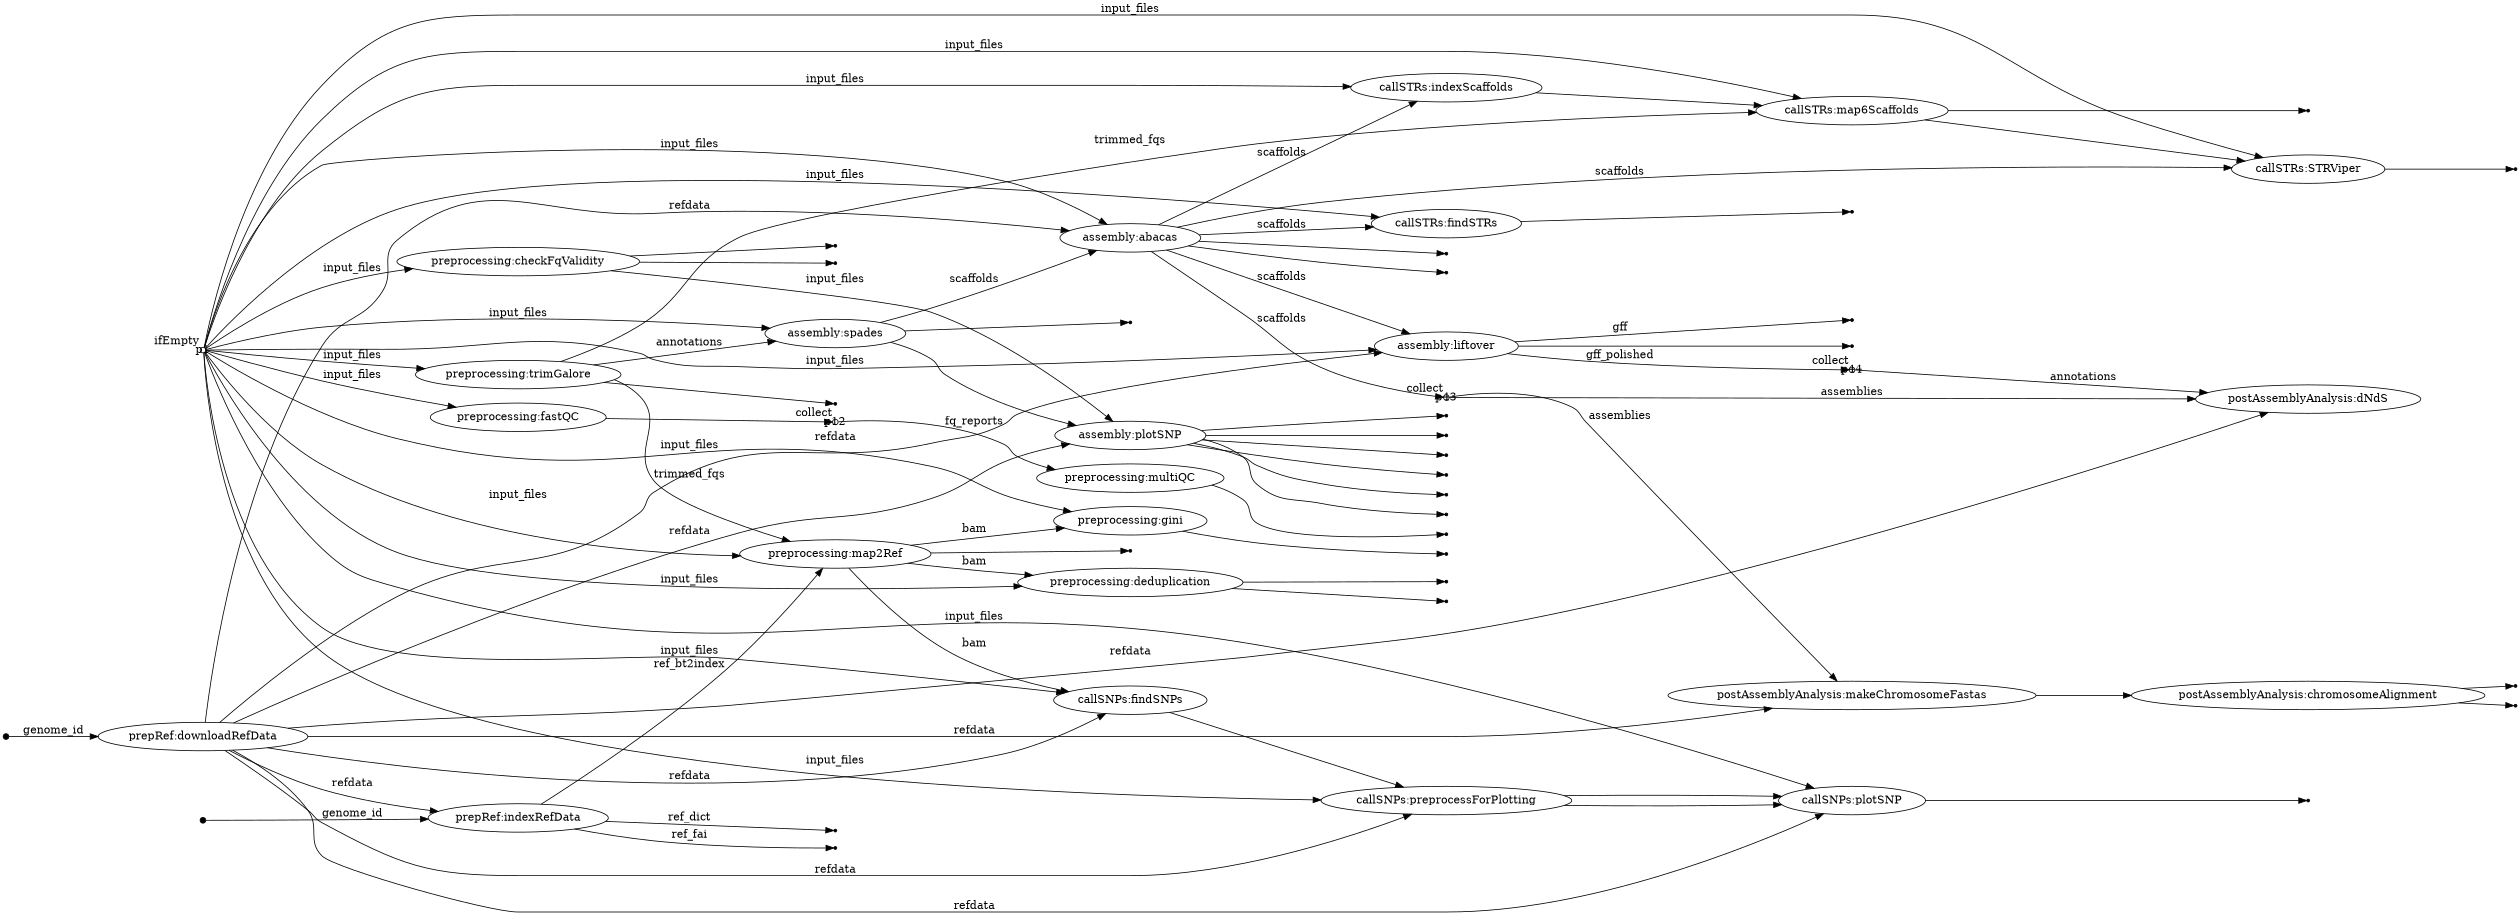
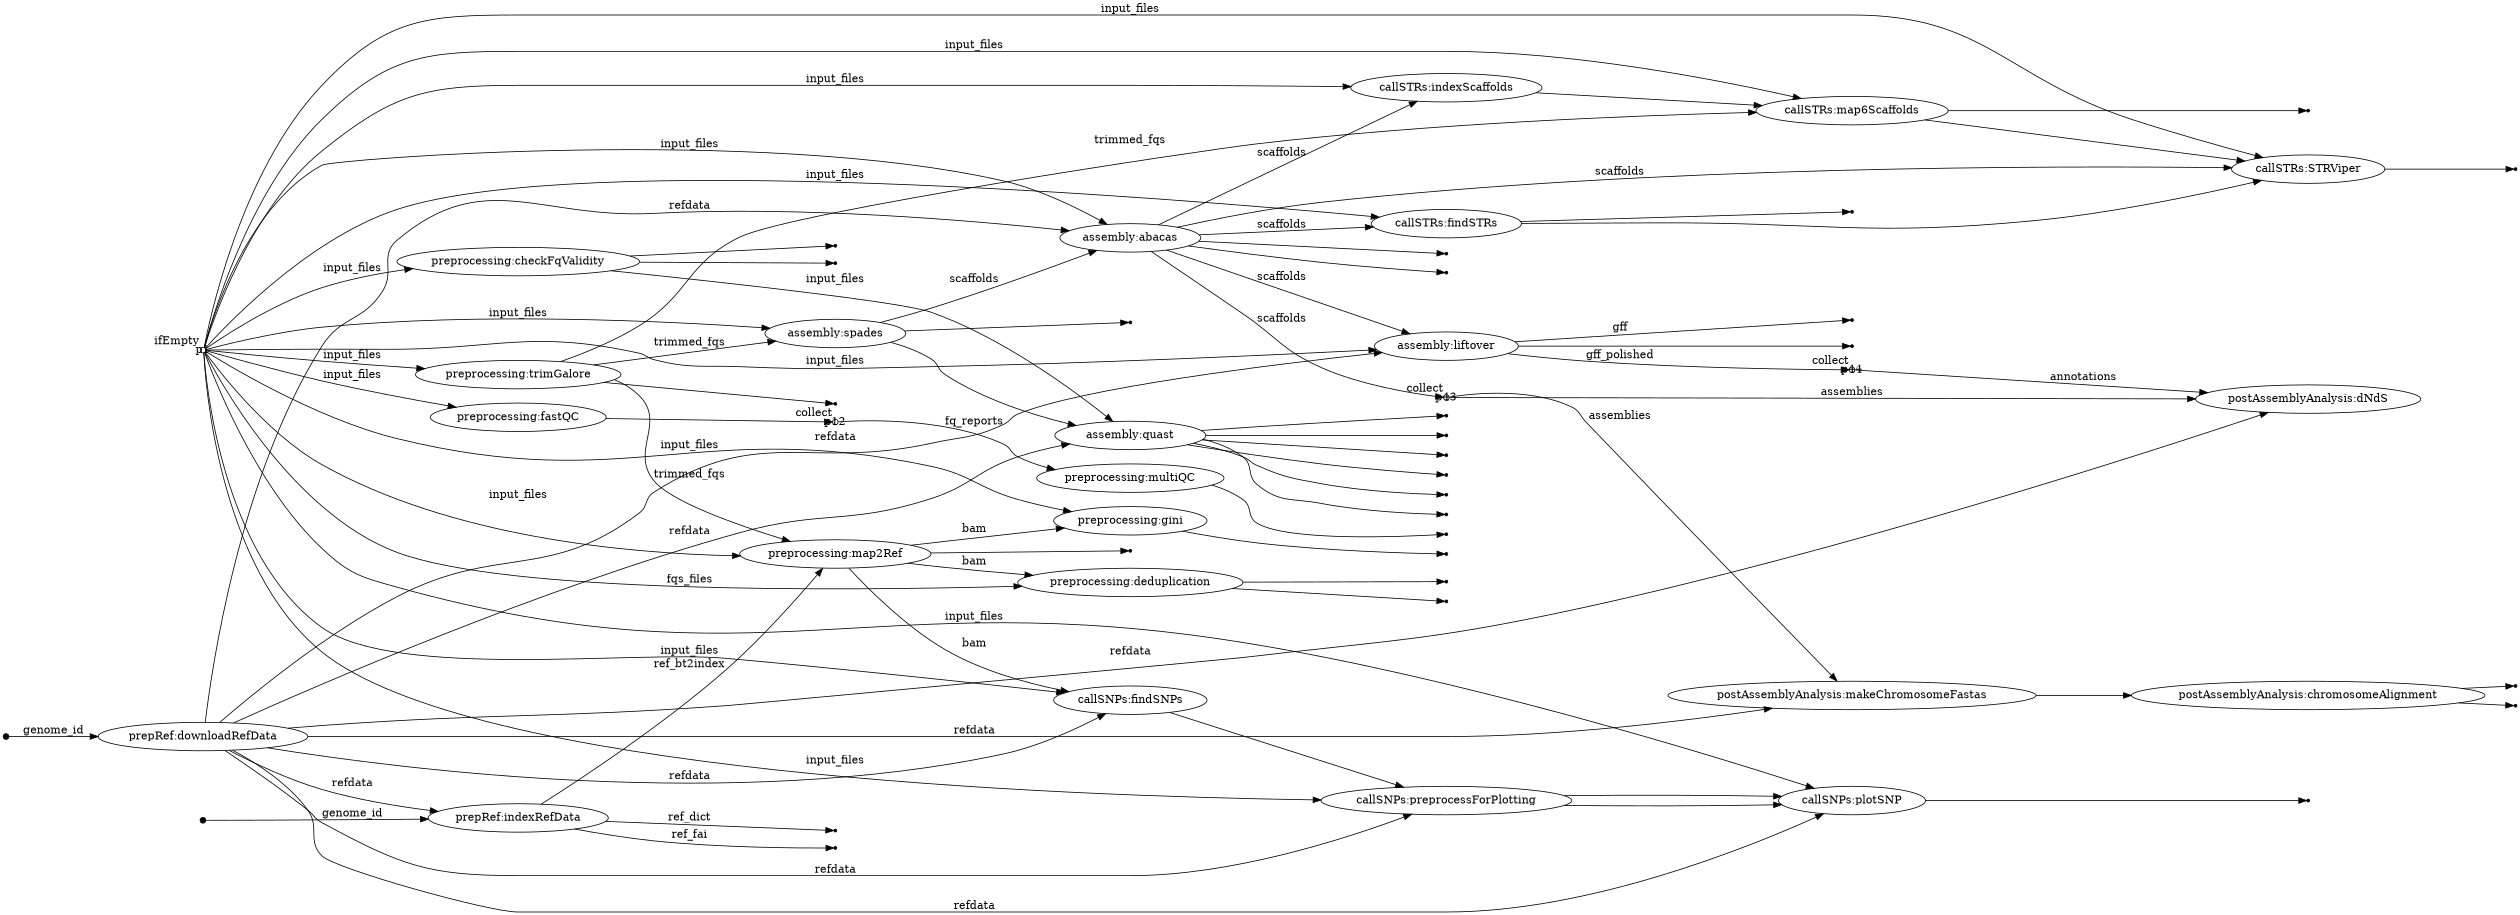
edge "callSTRs:findSTRs" -> "callSTRs:STRViper": added
edge "preprocessing:trimGalore" -> "assembly:spades": label "annotations" -> "trimmed_fqs"
node "assembly:plotSNP": label "assembly:plotSNP" -> "assembly:quast"
edge "p1 ifEmpty" -> "preprocessing:deduplication": label "input_files" -> "fqs_files"
